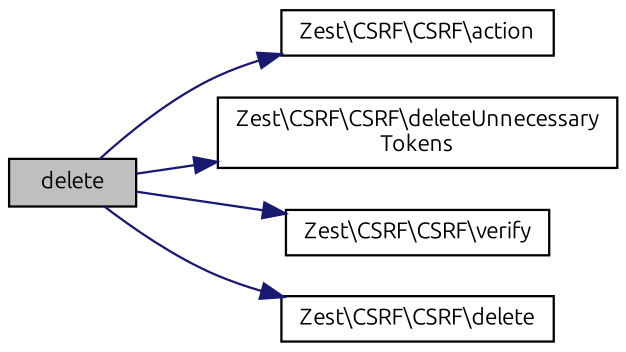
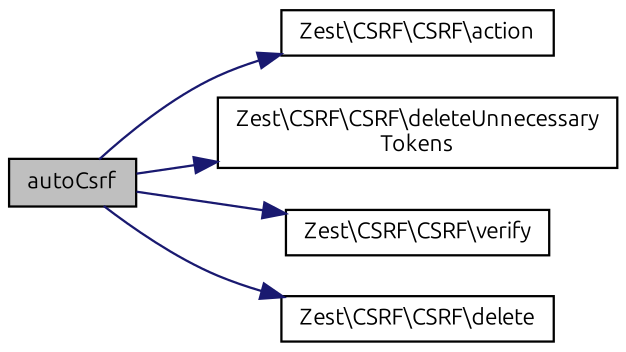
node "delete": label "delete" -> "autoCsrf"
